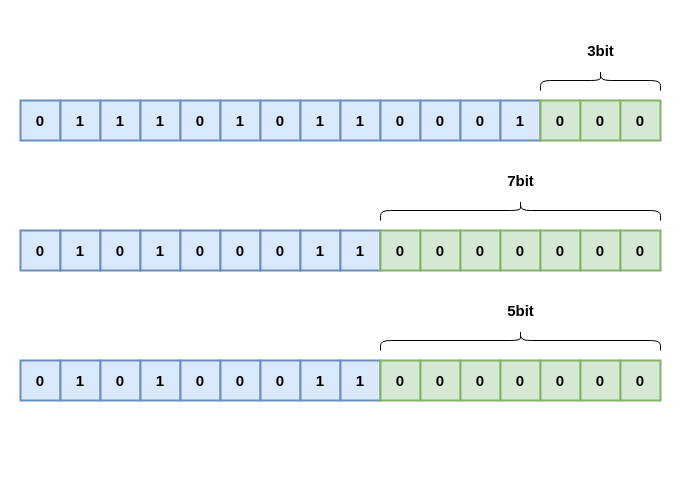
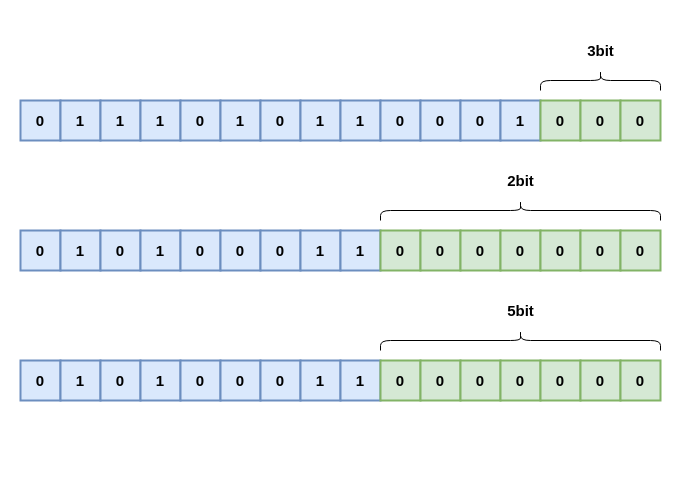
node "7bit": label "7bit" -> "2bit"
